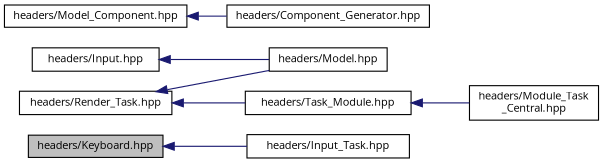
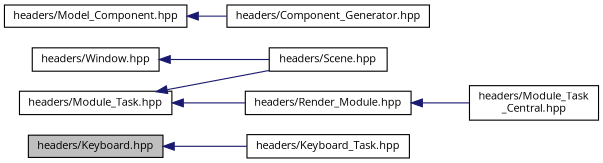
node "headers/Input.hpp": label "headers/Input.hpp" -> "headers/Window.hpp"
node "headers/Model.hpp": label "headers/Model.hpp" -> "headers/Scene.hpp"
node "headers/Render_Task.hpp": label "headers/Render_Task.hpp" -> "headers/Module_Task.hpp"
node "headers/Task_Module.hpp": label "headers/Task_Module.hpp" -> "headers/Render_Module.hpp"
node "headers/Input_Task.hpp": label "headers/Input_Task.hpp" -> "headers/Keyboard_Task.hpp"
